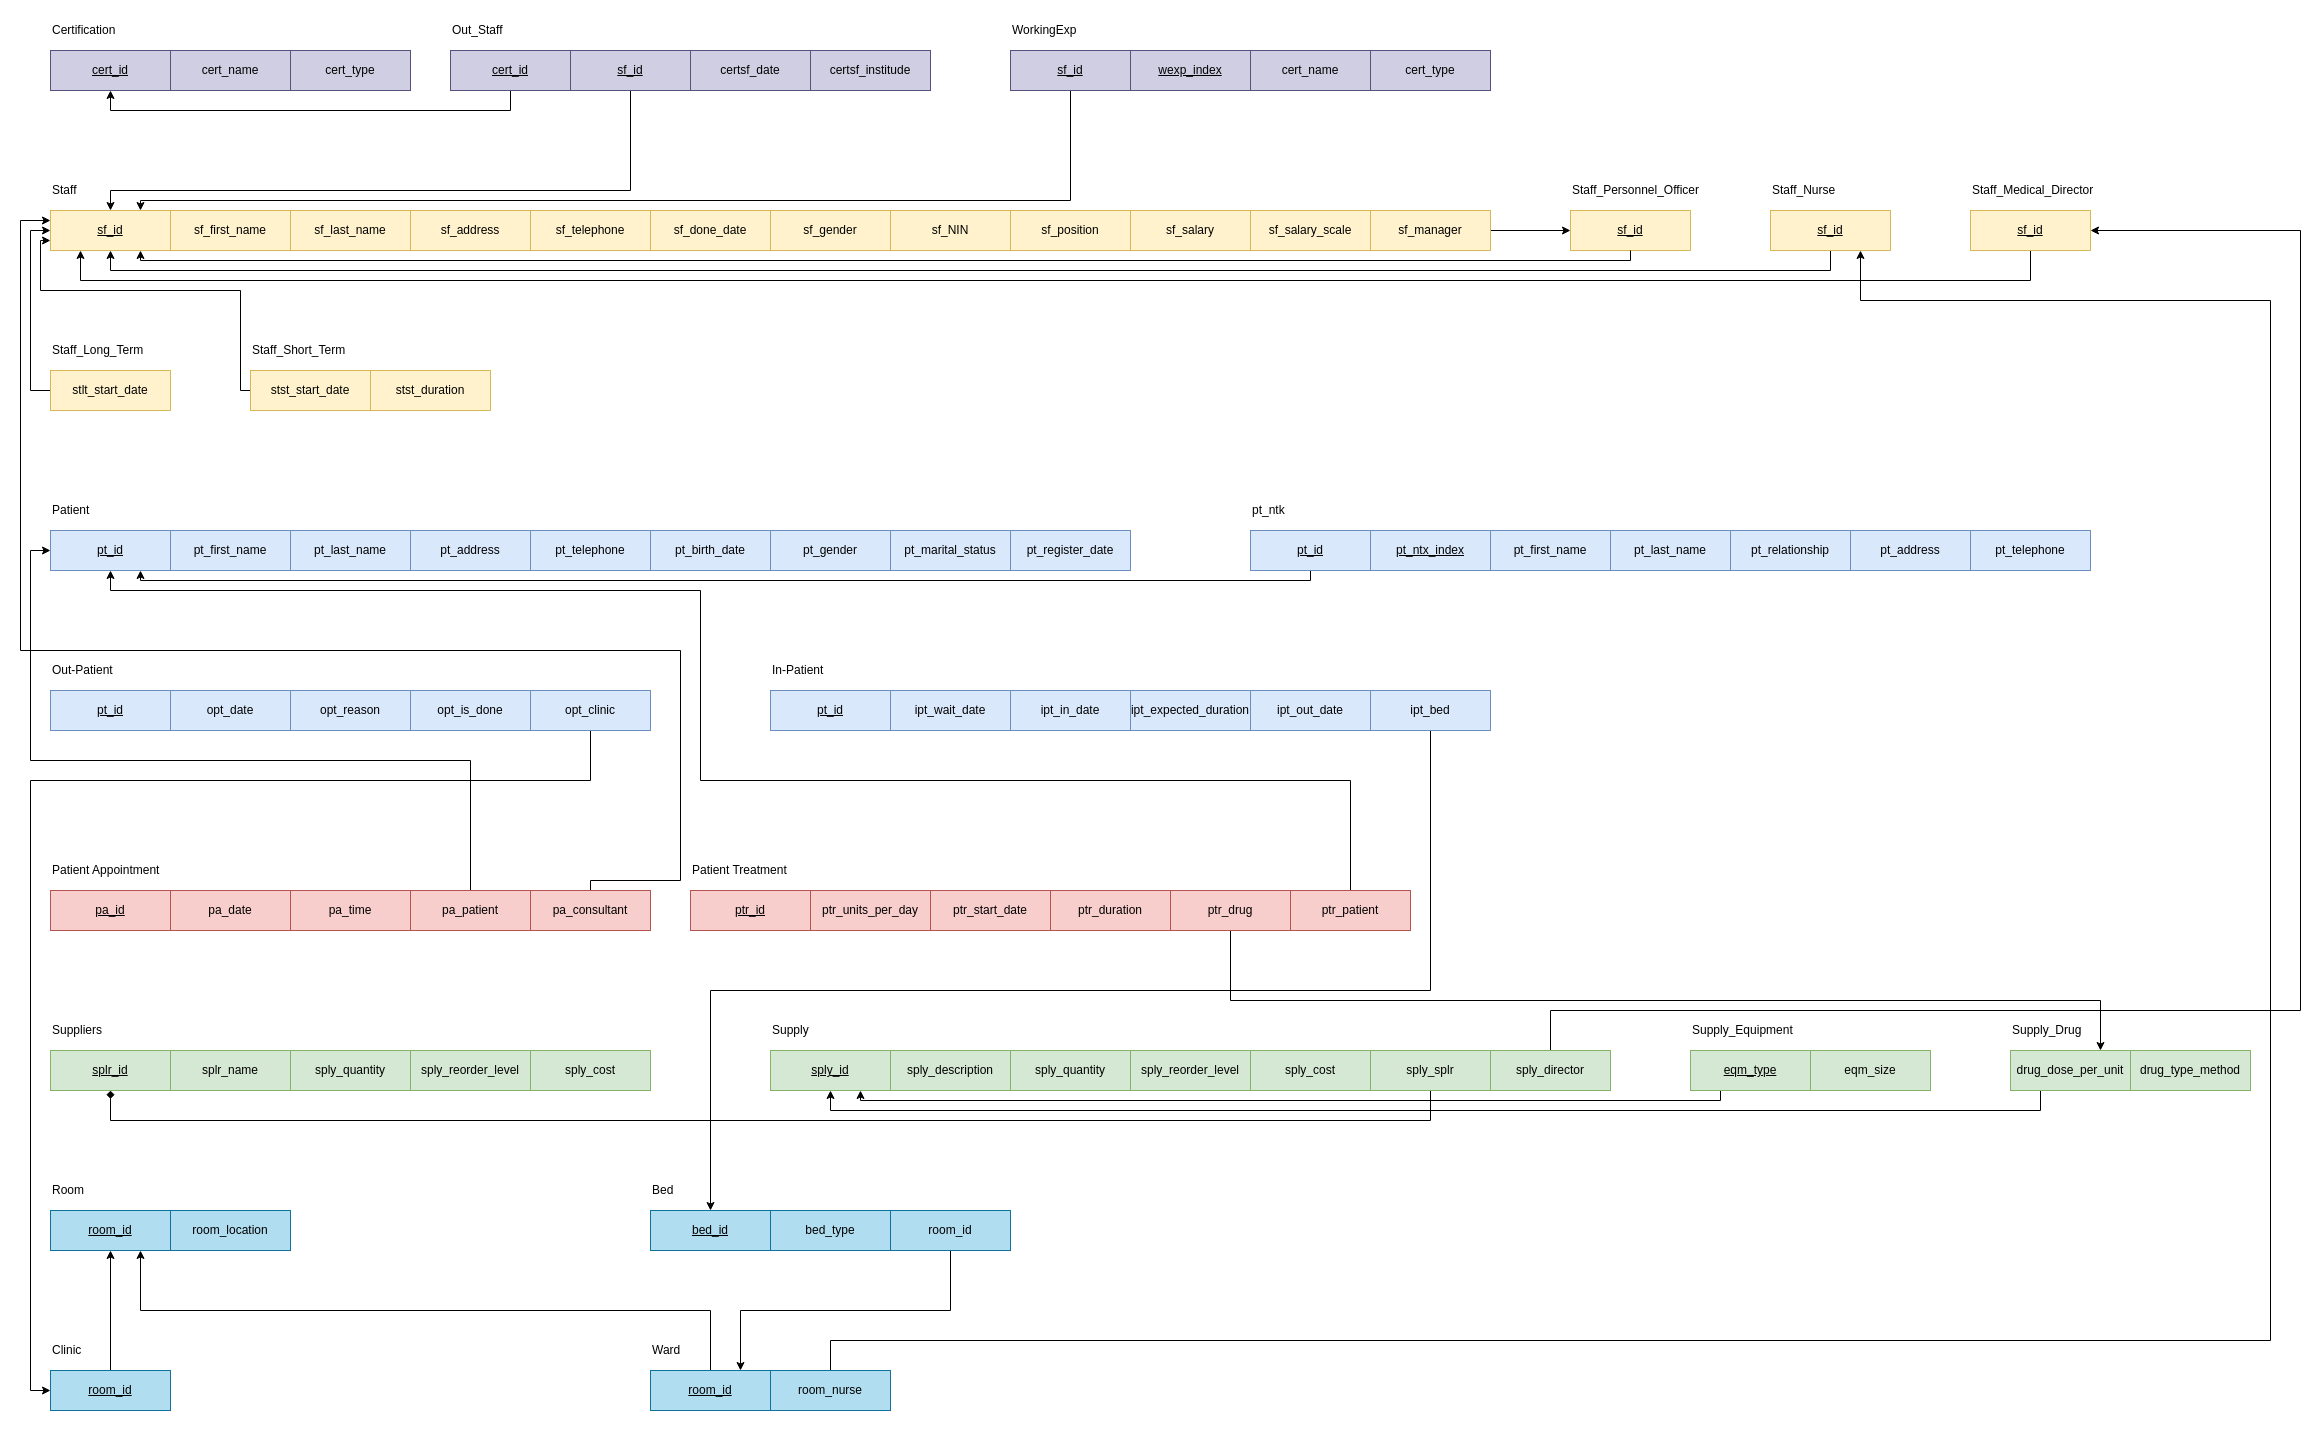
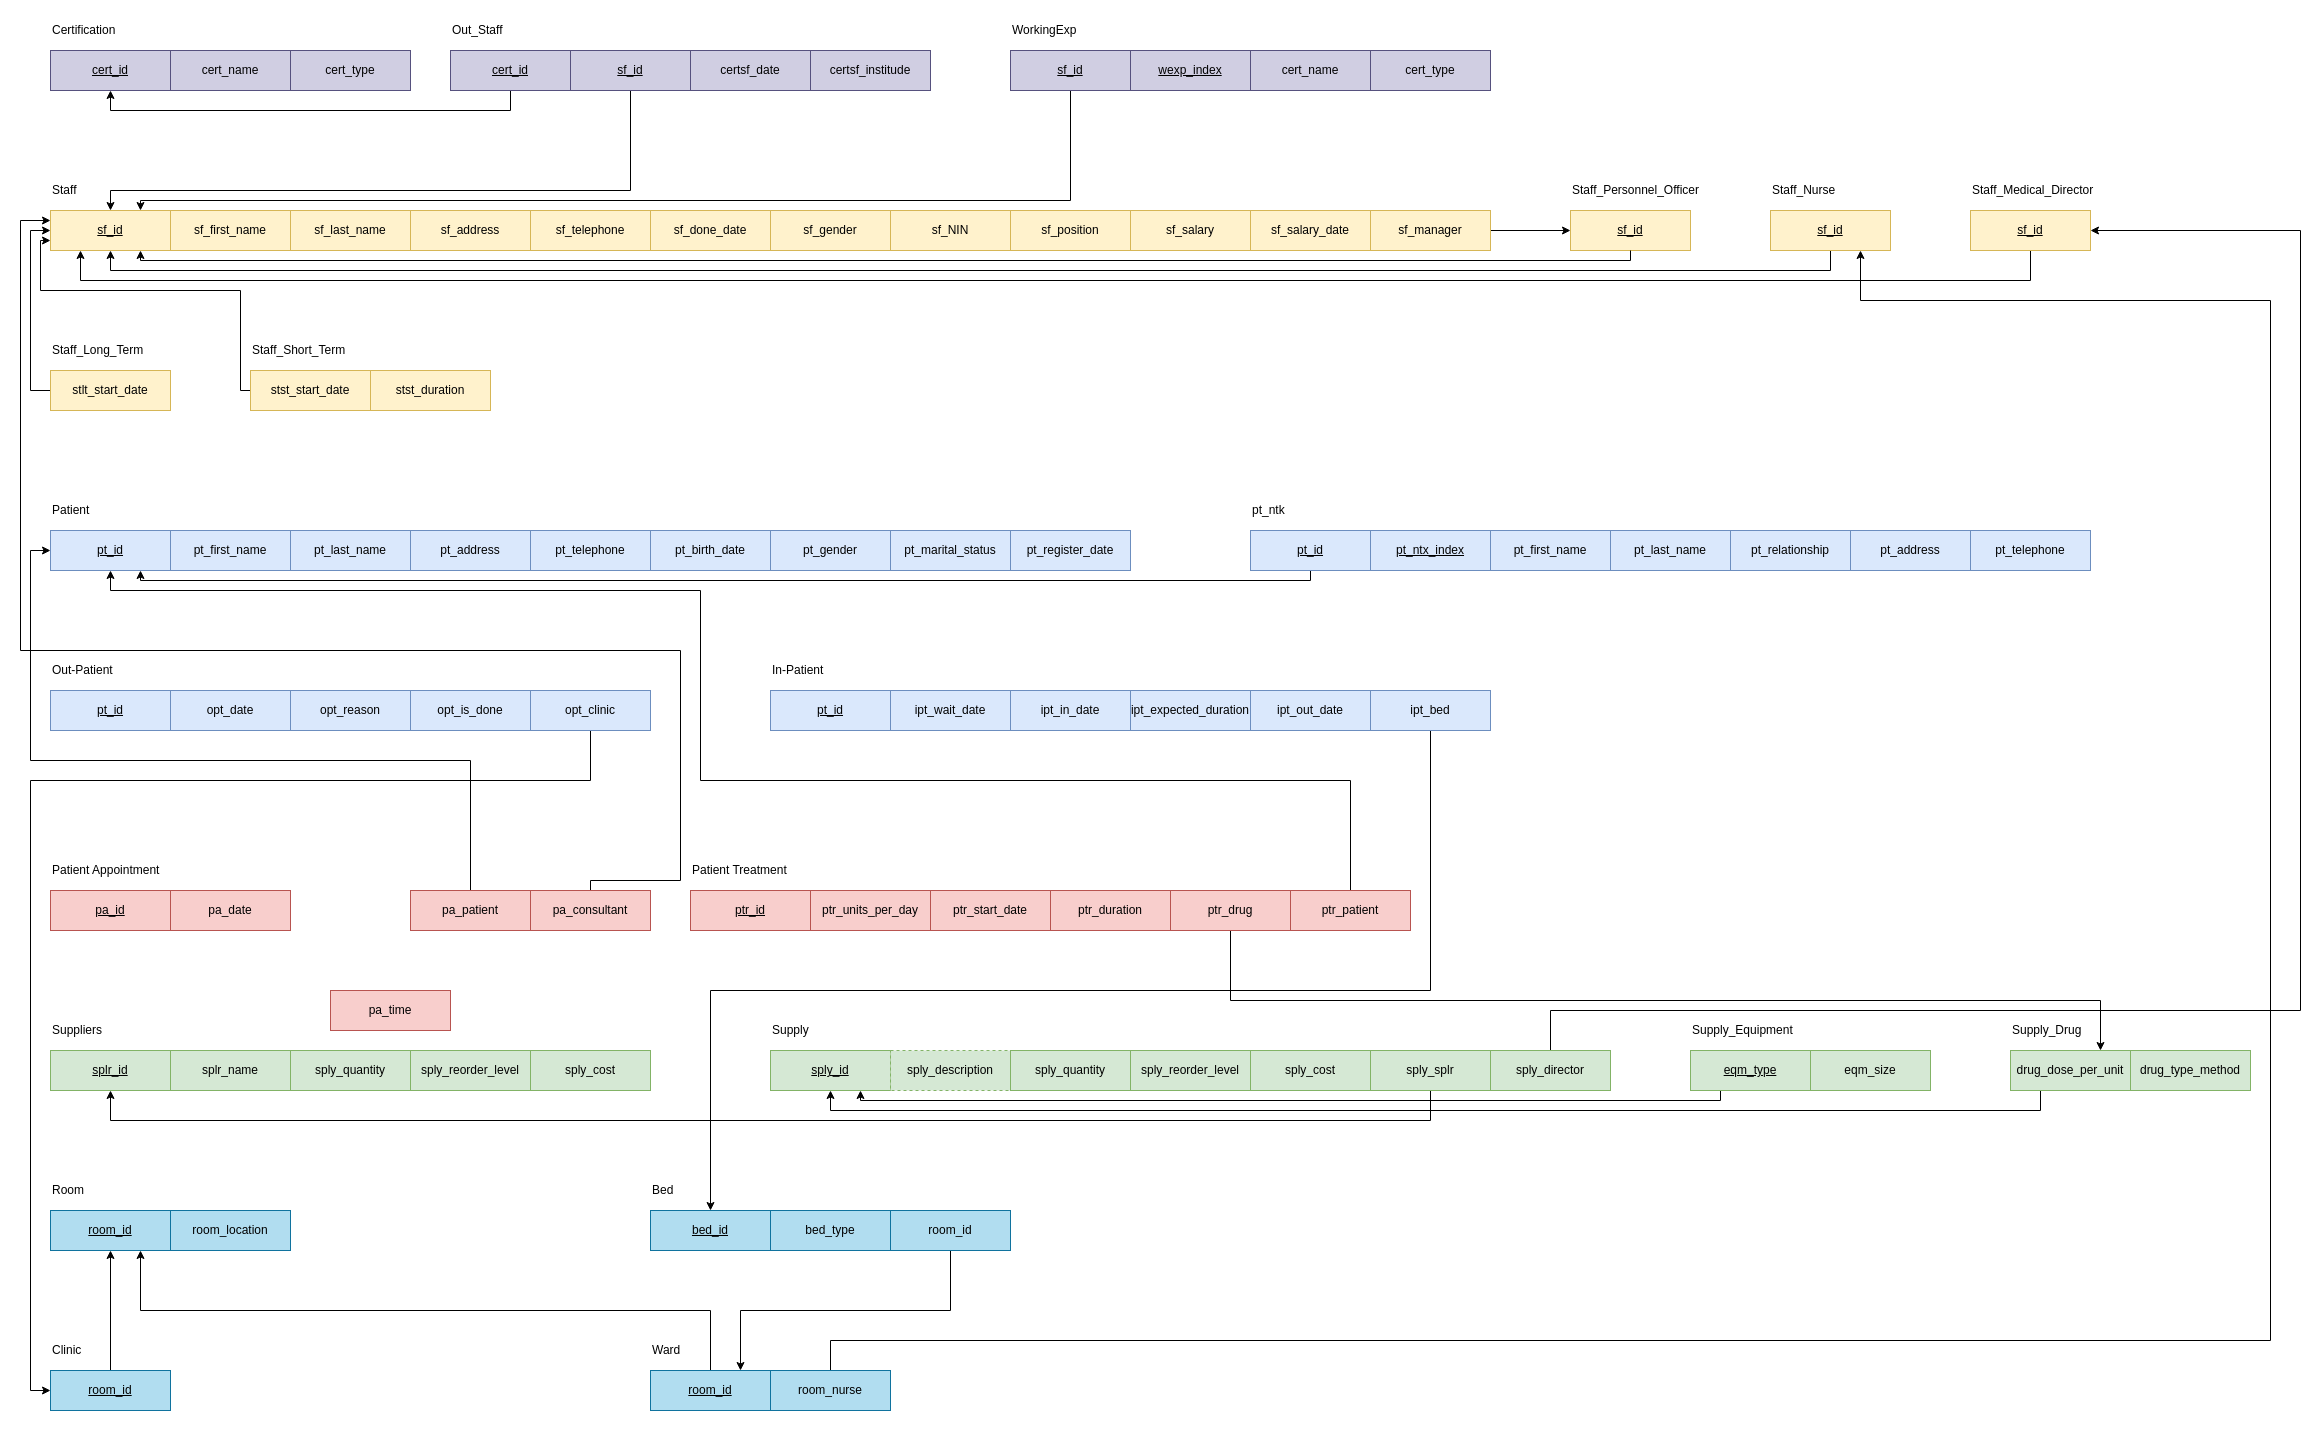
node "sf_salary_scale": label "sf_salary_scale" -> "sf_salary_date"
node "pa_time": moved (351, 911) -> (391, 1011)
node "sply_description": style solid -> dashed
edge "sply_splr" -> "splr_id": arrowhead diamond -> classic
